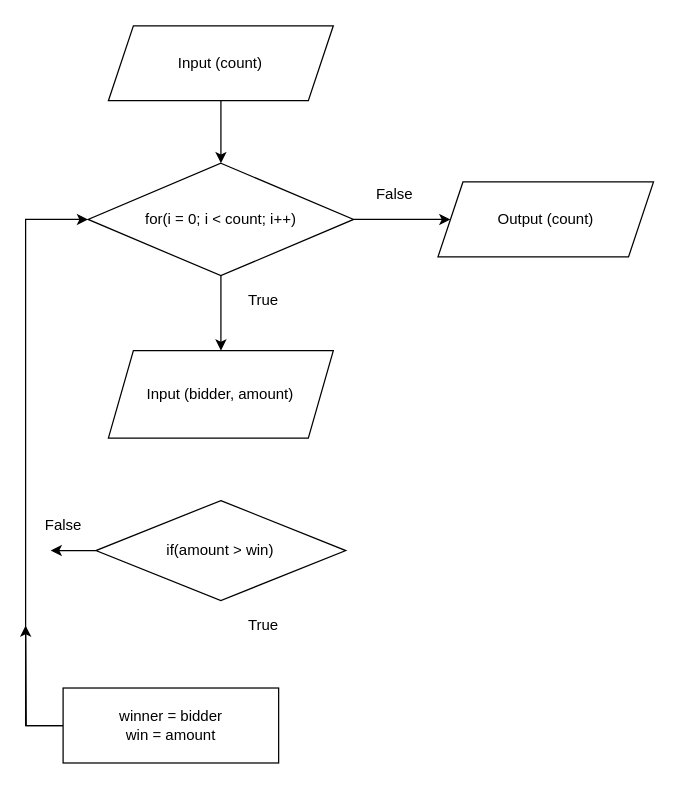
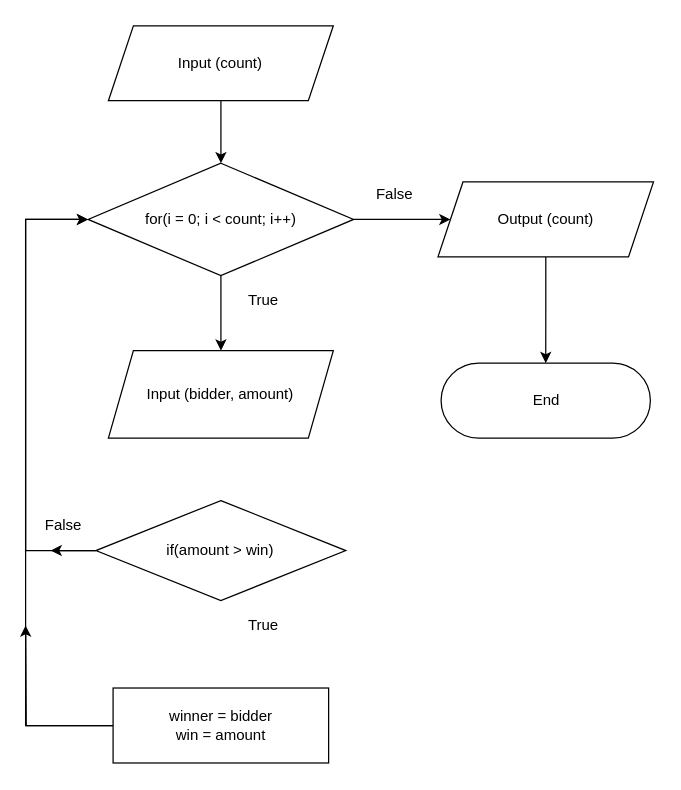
edge "Output (count)" -> "End": added
node "End": added
edge "if(amount > win)" -> "for(i = 0; i < count; i++)": added
node "winner = bidder win = amount": moved (171, 726) -> (221, 726)
